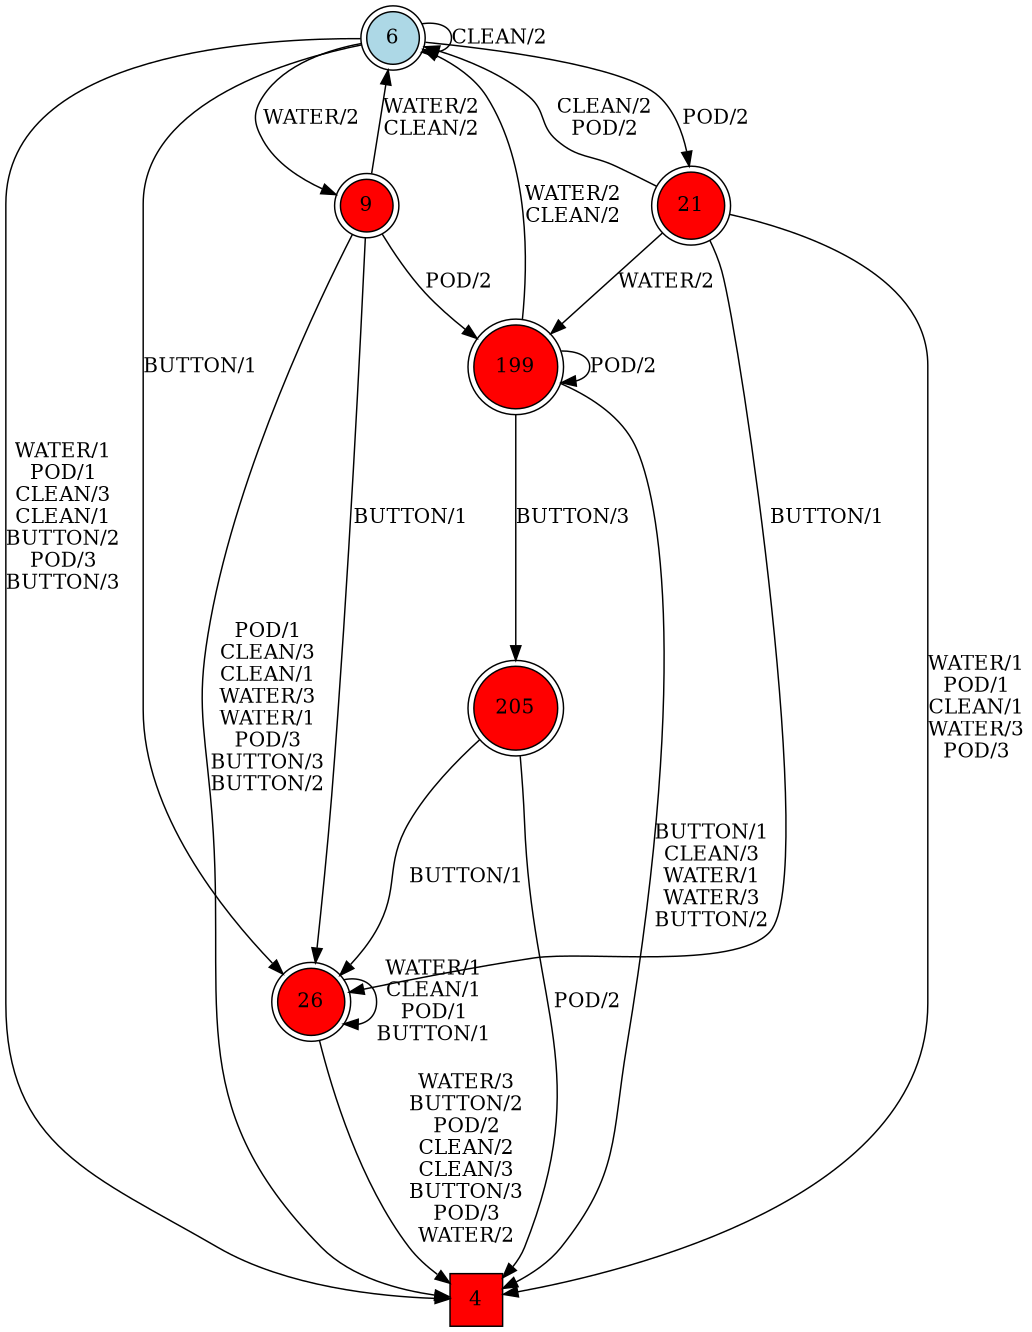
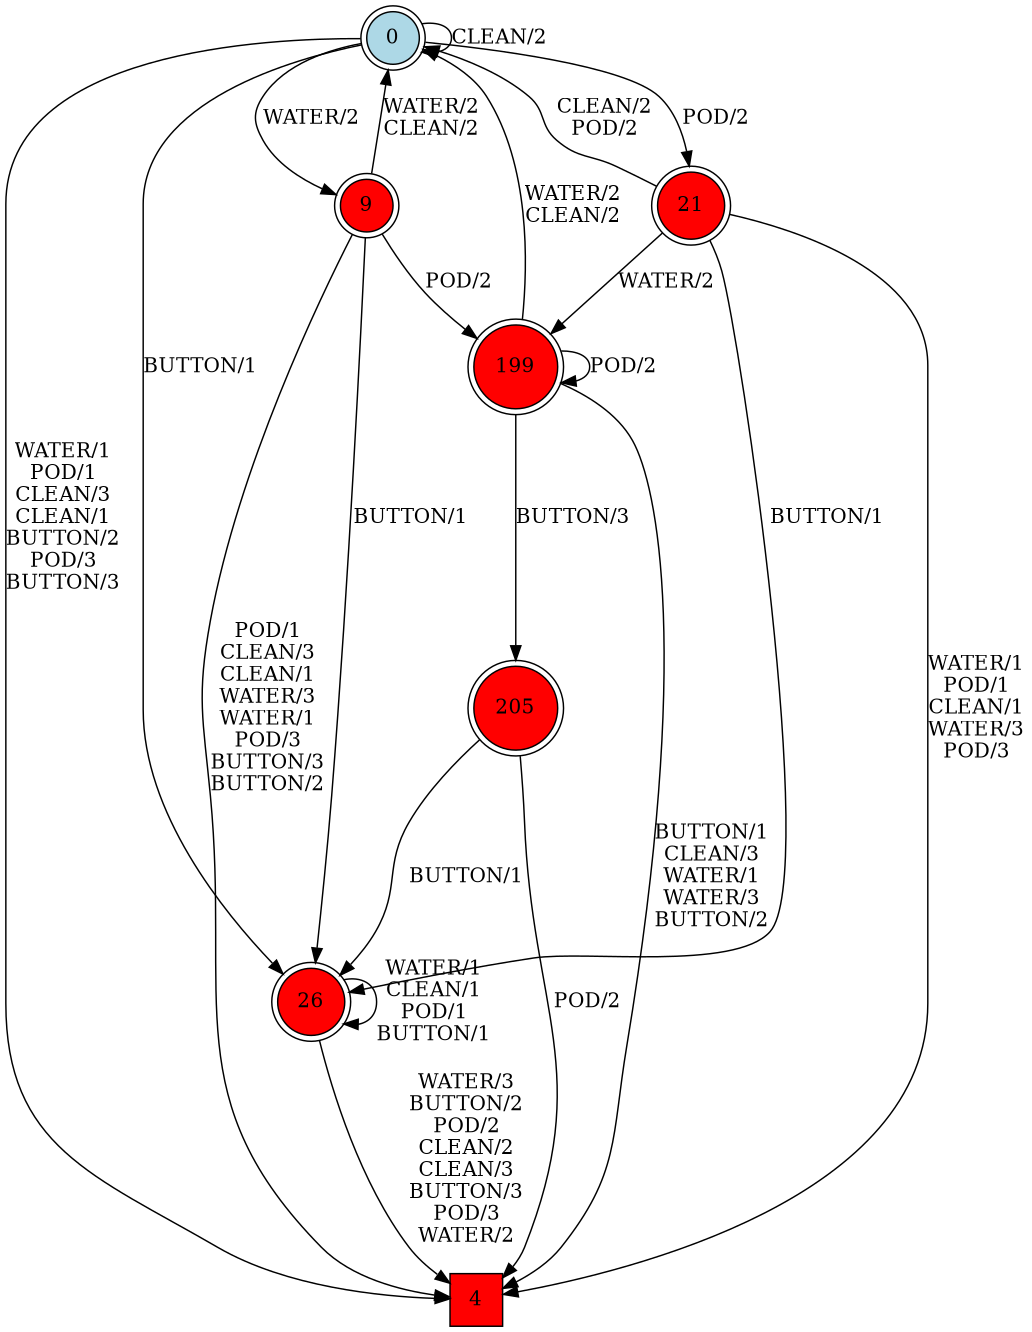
node "6": label "6" -> "0"
